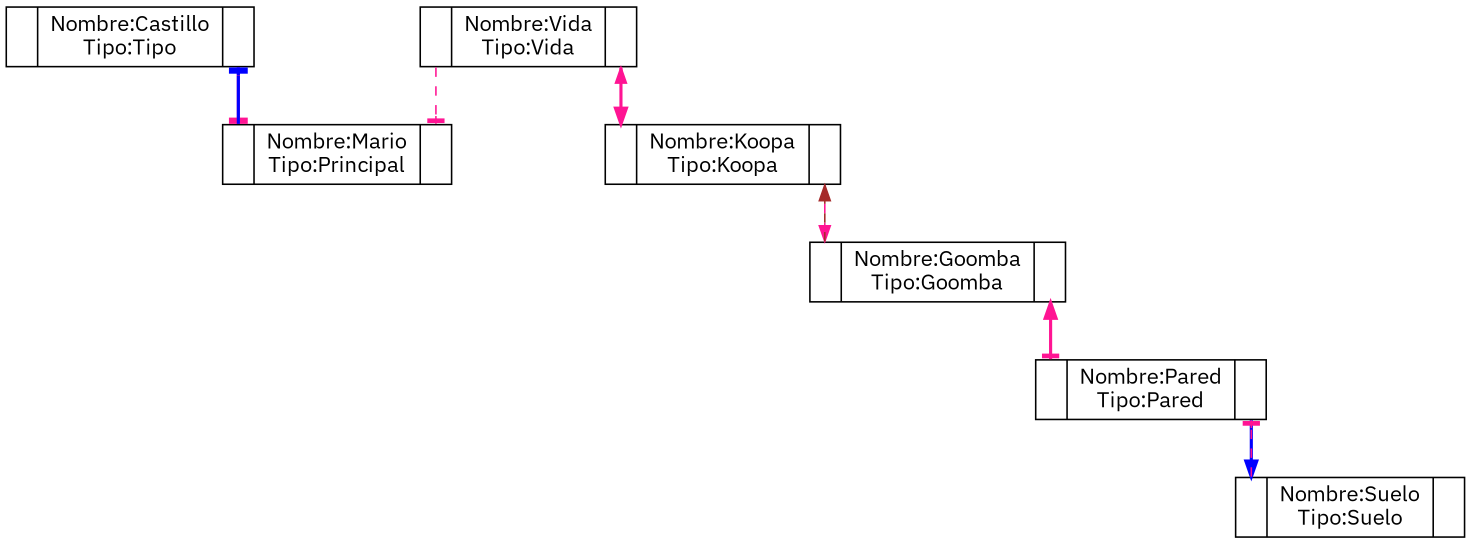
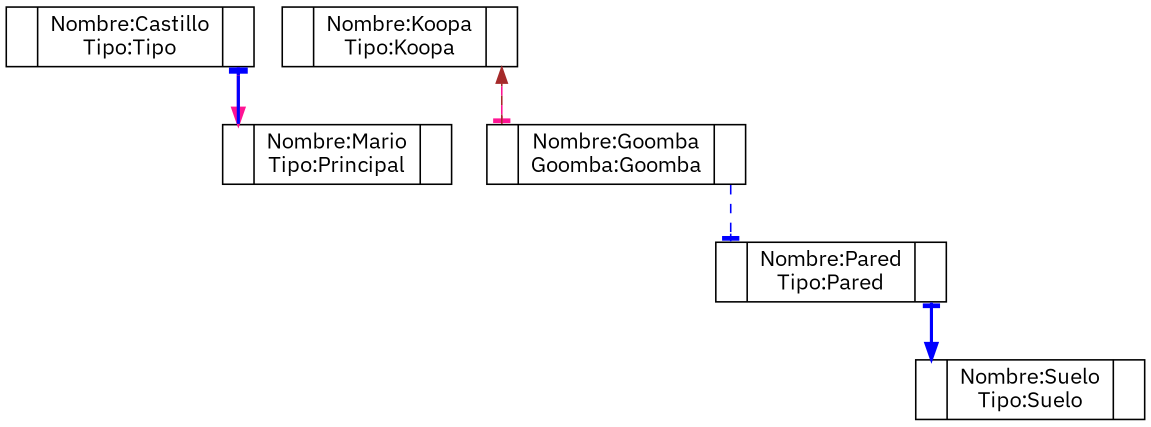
node "Nombre:Vida": removed
edge "Nombre:Castillo" -> "Nombre:Mario": arrowhead tee -> normal
edge "Nombre:Koopa" -> "Nombre:Goomba": arrowhead normal -> tee
node "Nombre:Goomba": text "Tipo:Goomba" -> "Goomba:Goomba"
edge "Nombre:Goomba" -> "Nombre:Pared": color deeppink -> blue
edge "Nombre:Pared" -> "Nombre:Goomba": removed
edge "Nombre:Suelo" -> "Nombre:Pared": color deeppink -> blue
